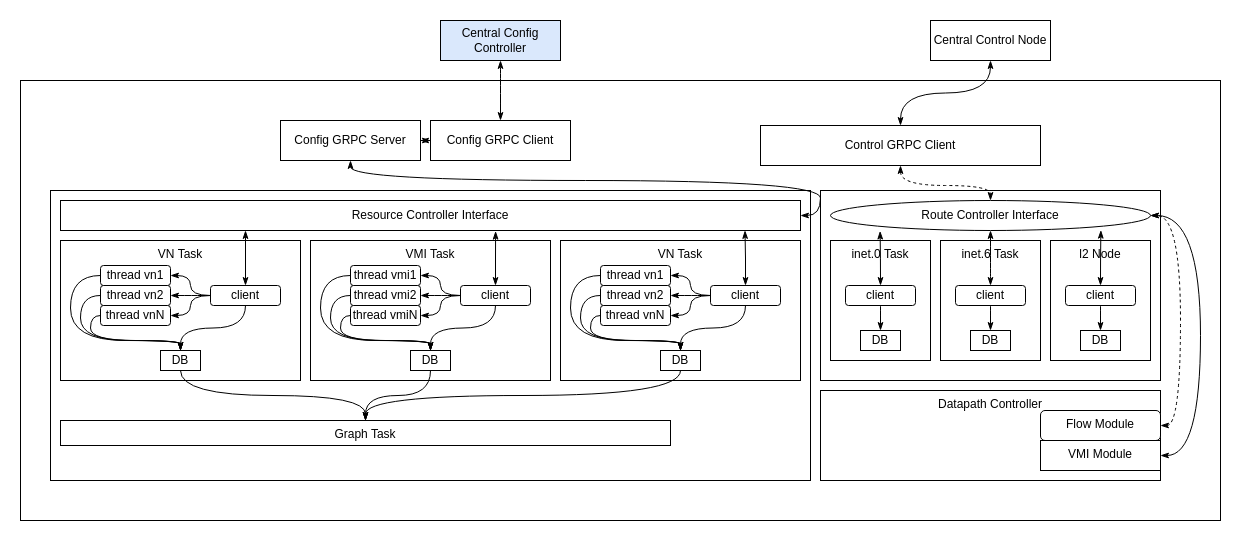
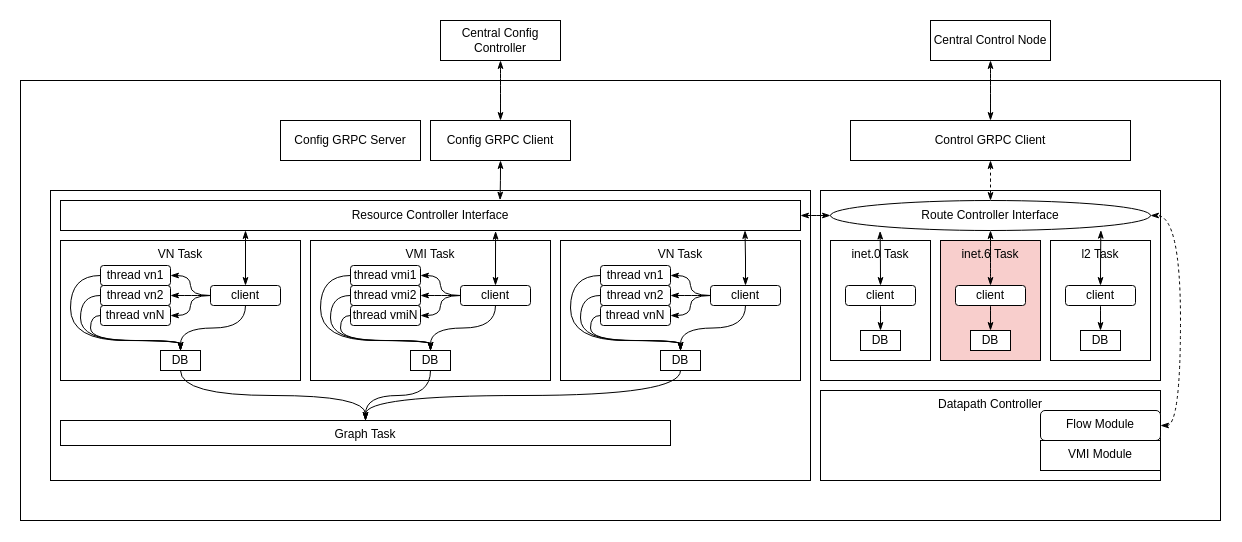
node "Central Config Controller": fillcolor #dae8fc -> #ffffff
edge "Config GRPC Server" -- "Config GRPC Client": now "Resource Controller Interface" -- "Config GRPC Client"
node "Control GRPC Client": moved (901, 146) -> (991, 141)
edge "Config GRPC Server" -- "Resource Controller Interface": now "Route Controller Interface" -- "Resource Controller Interface"
node "inet.6 Task": fillcolor #ffffff -> #f8cecc
node "l2 Node": label "l2 Node" -> "l2 Task"
edge "Route Controller Interface" -- "VMI Module": removed
